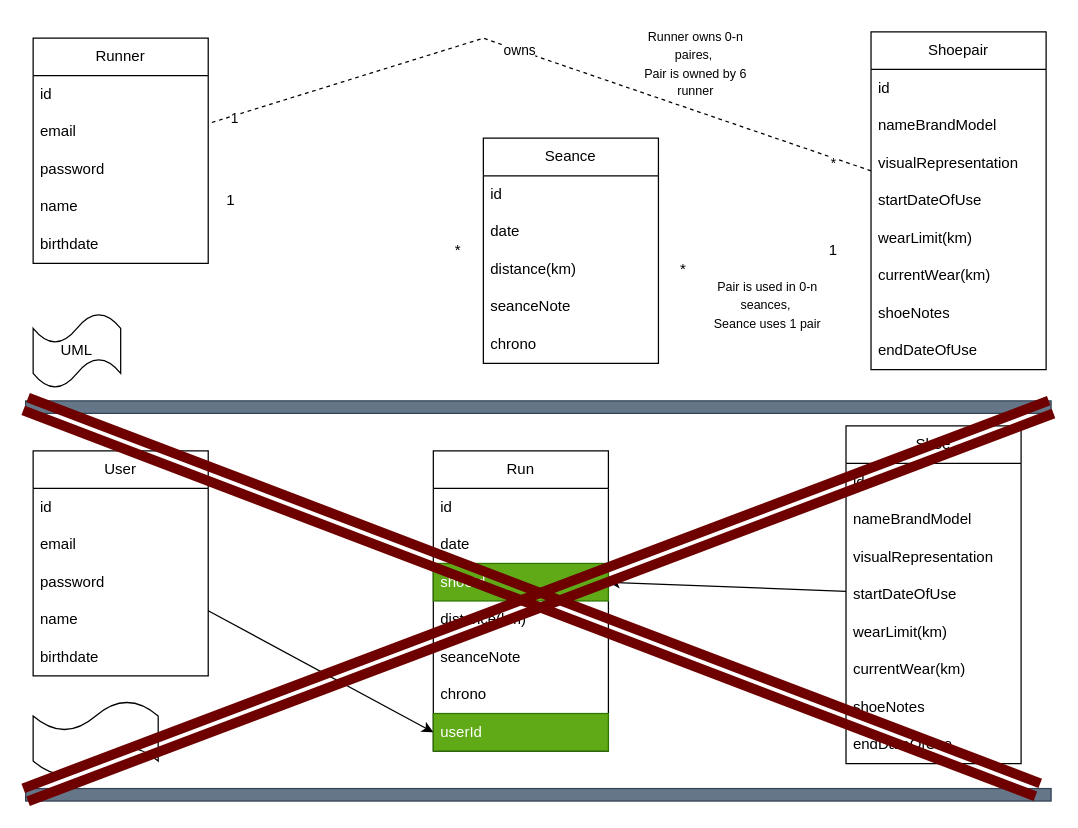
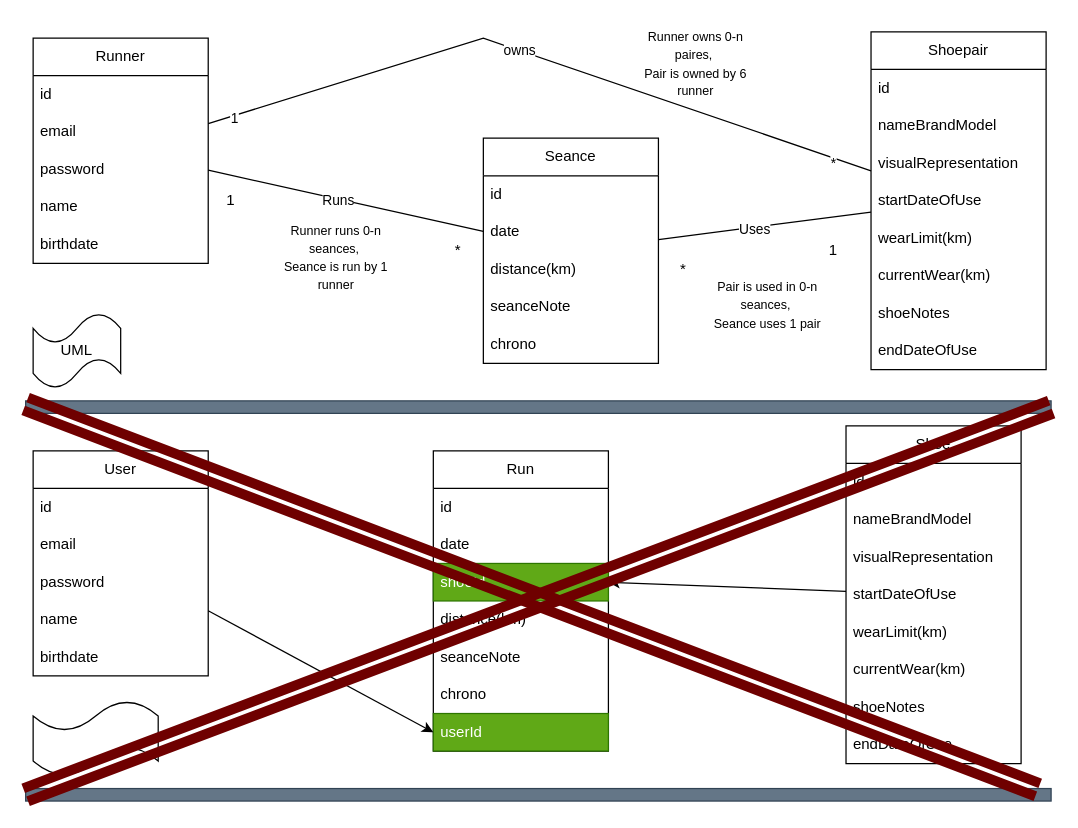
edge "Runner" -- "Shoepair": style dashed -> solid
edge "Runner" -- "Seance": added, label "Runs"
edge "Shoepair" -- "Seance": added, labels "Uses", "Text"
node "Runner runs 0-n seances, Seance is run by 1 runner": added
